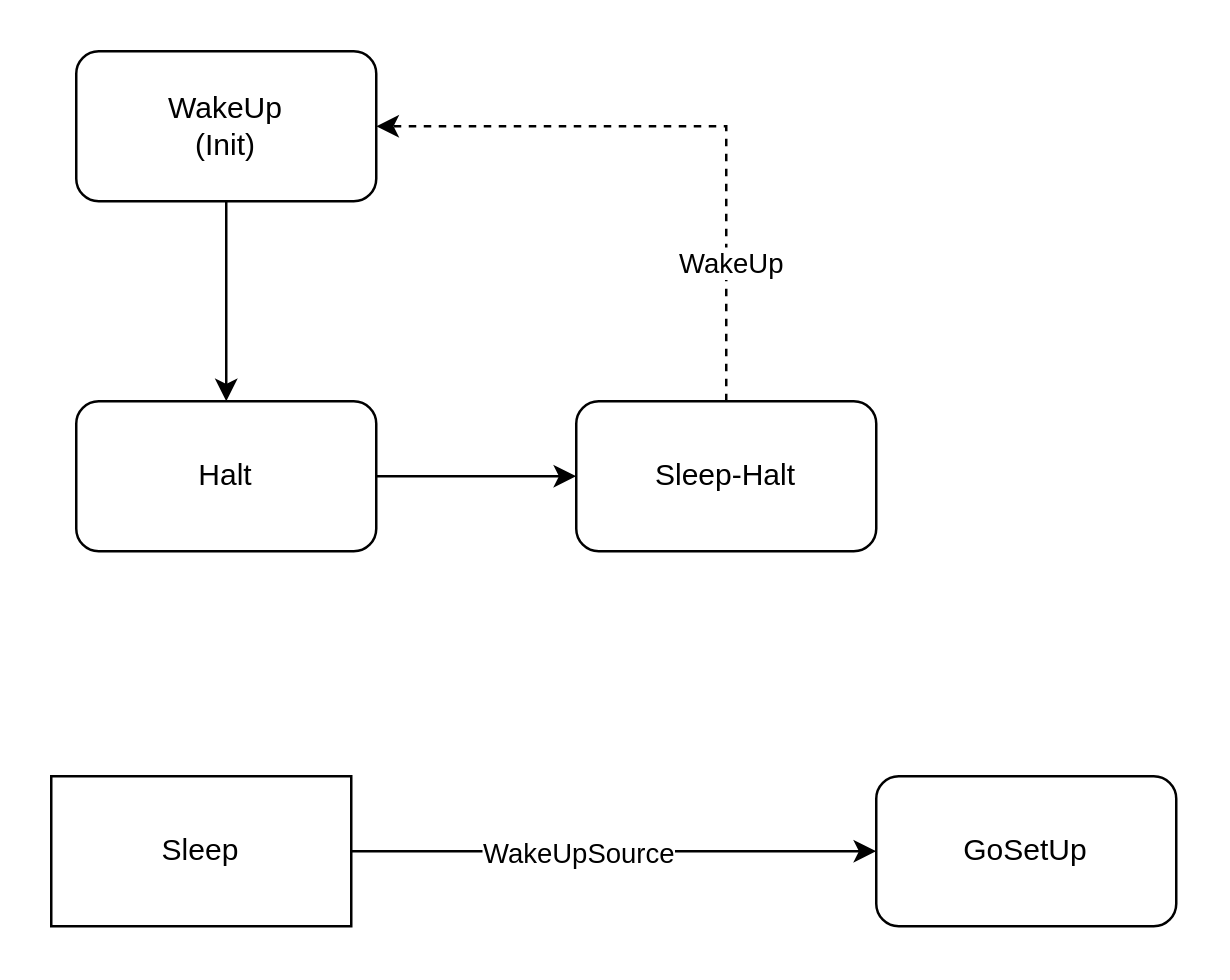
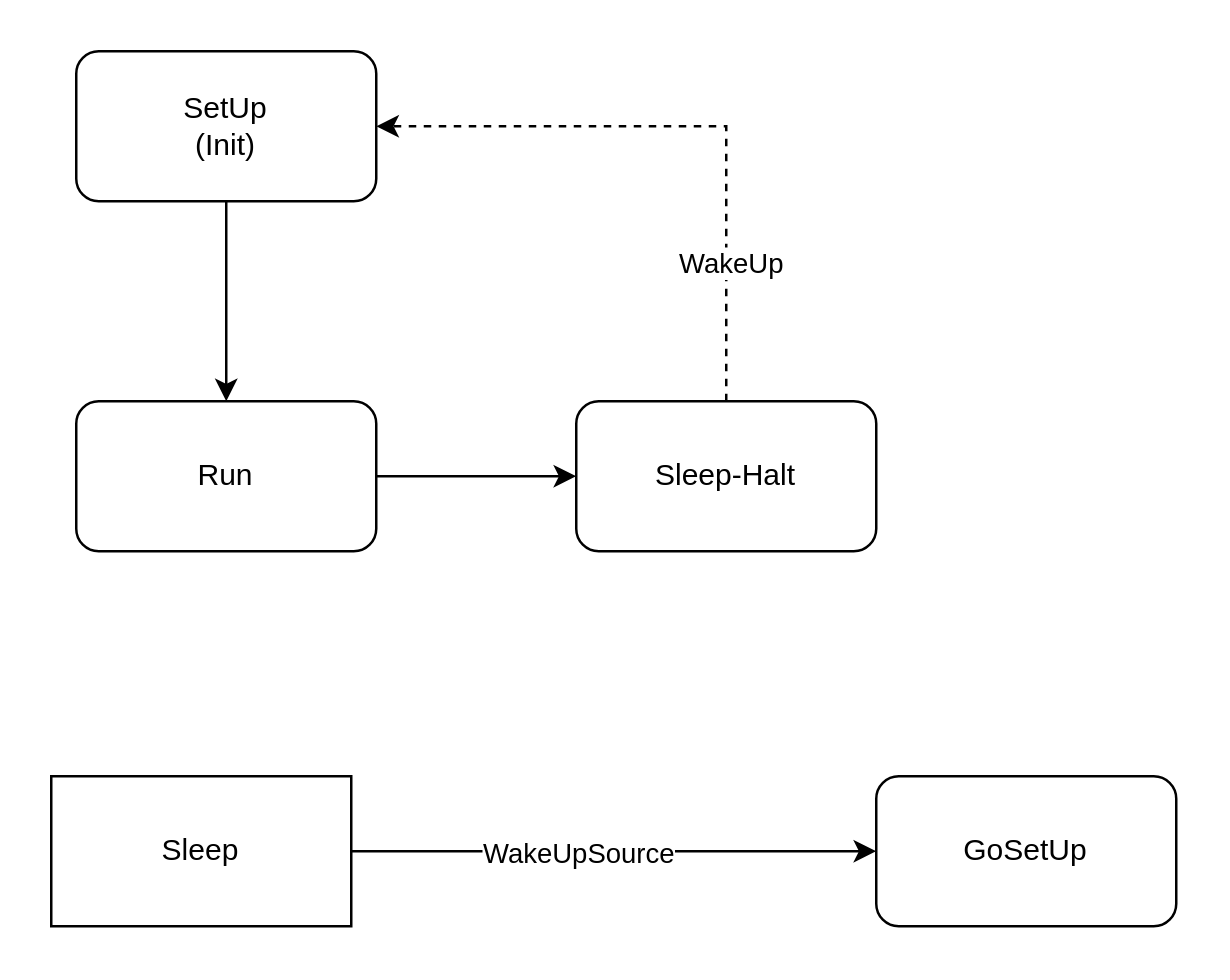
node "WakeUp (Init)": label "WakeUp (Init)" -> "SetUp (Init)"
node "Halt": label "Halt" -> "Run"
